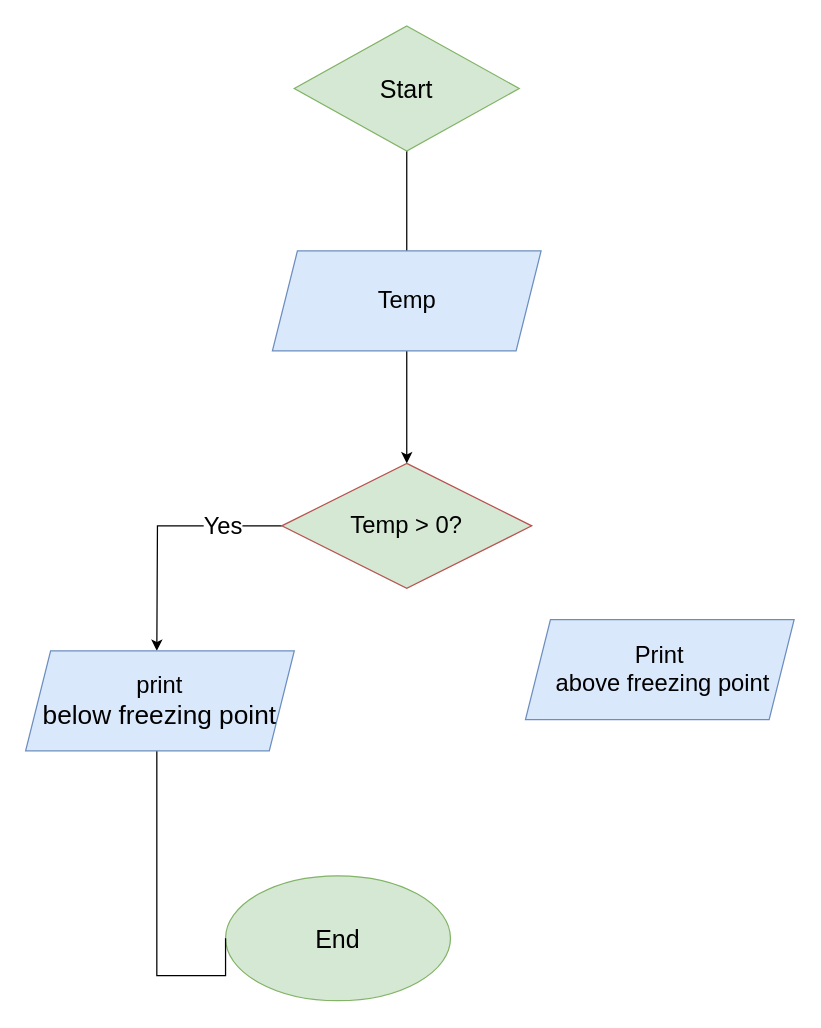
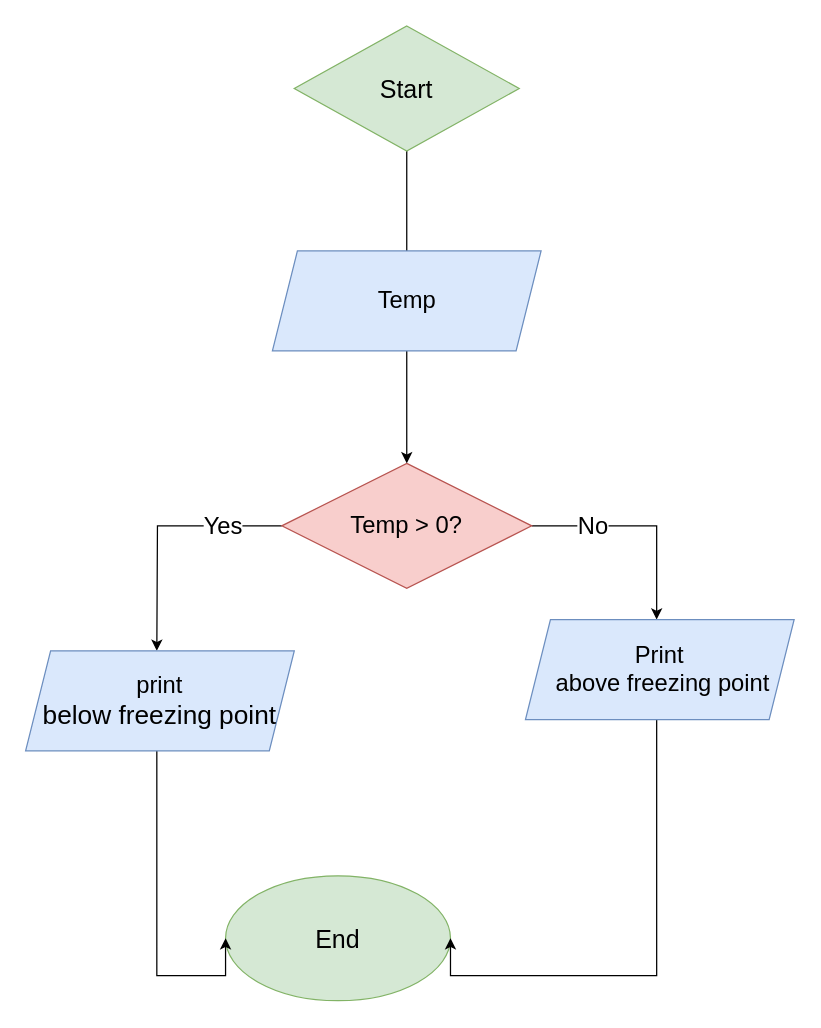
node "Temp > 0?": fillcolor #d5e8d4 -> #f8cecc
edge "Temp > 0?" -> "Print above freezing point": added, label "No"
edge "print below freezing point" -- "End": arrowhead none -> classic
edge "Print above freezing point" -> "End": added
